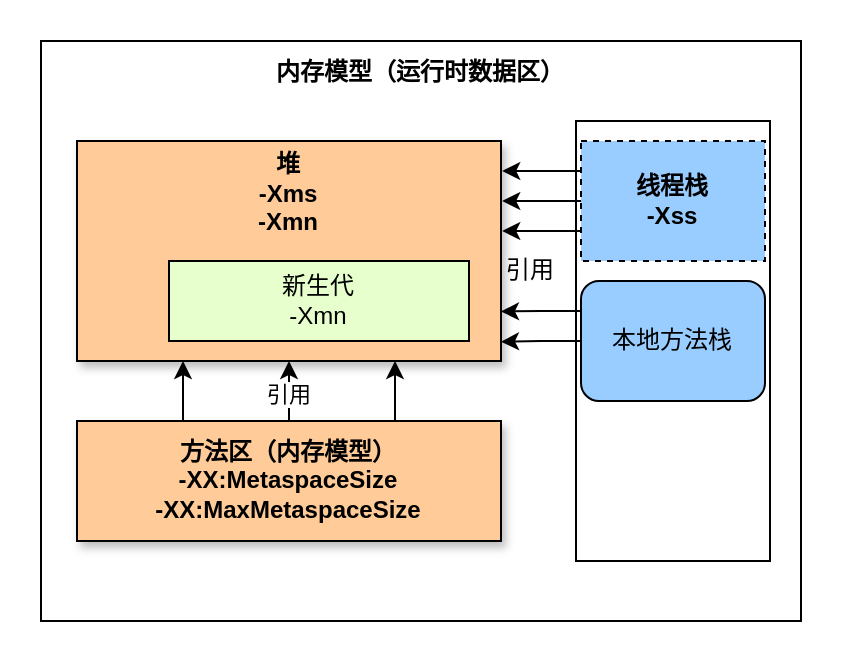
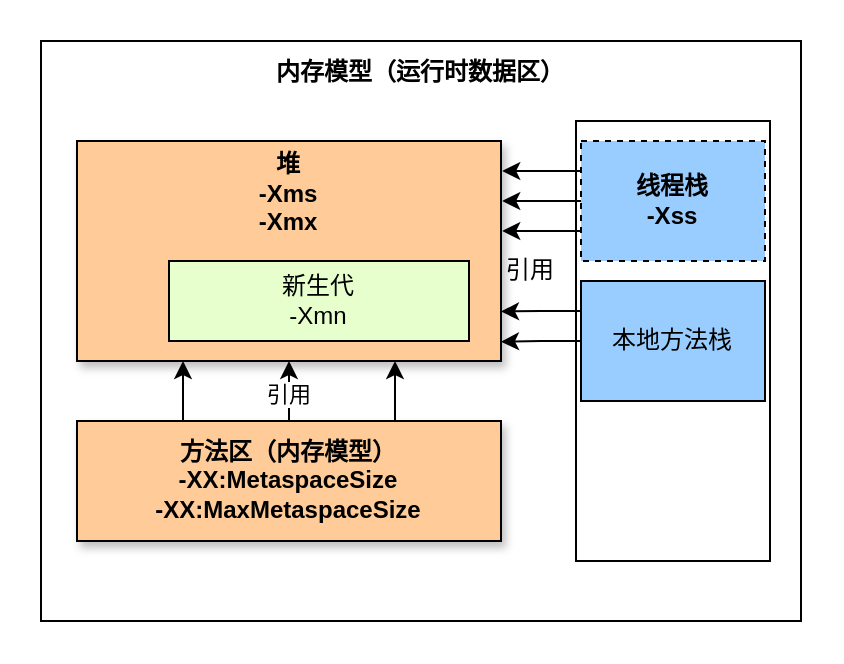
node "堆 -Xms -Xmn": label "堆 -Xms -Xmn" -> "堆 -Xms -Xmx"
node "本地方法栈": shape rounded rectangle -> rectangle
